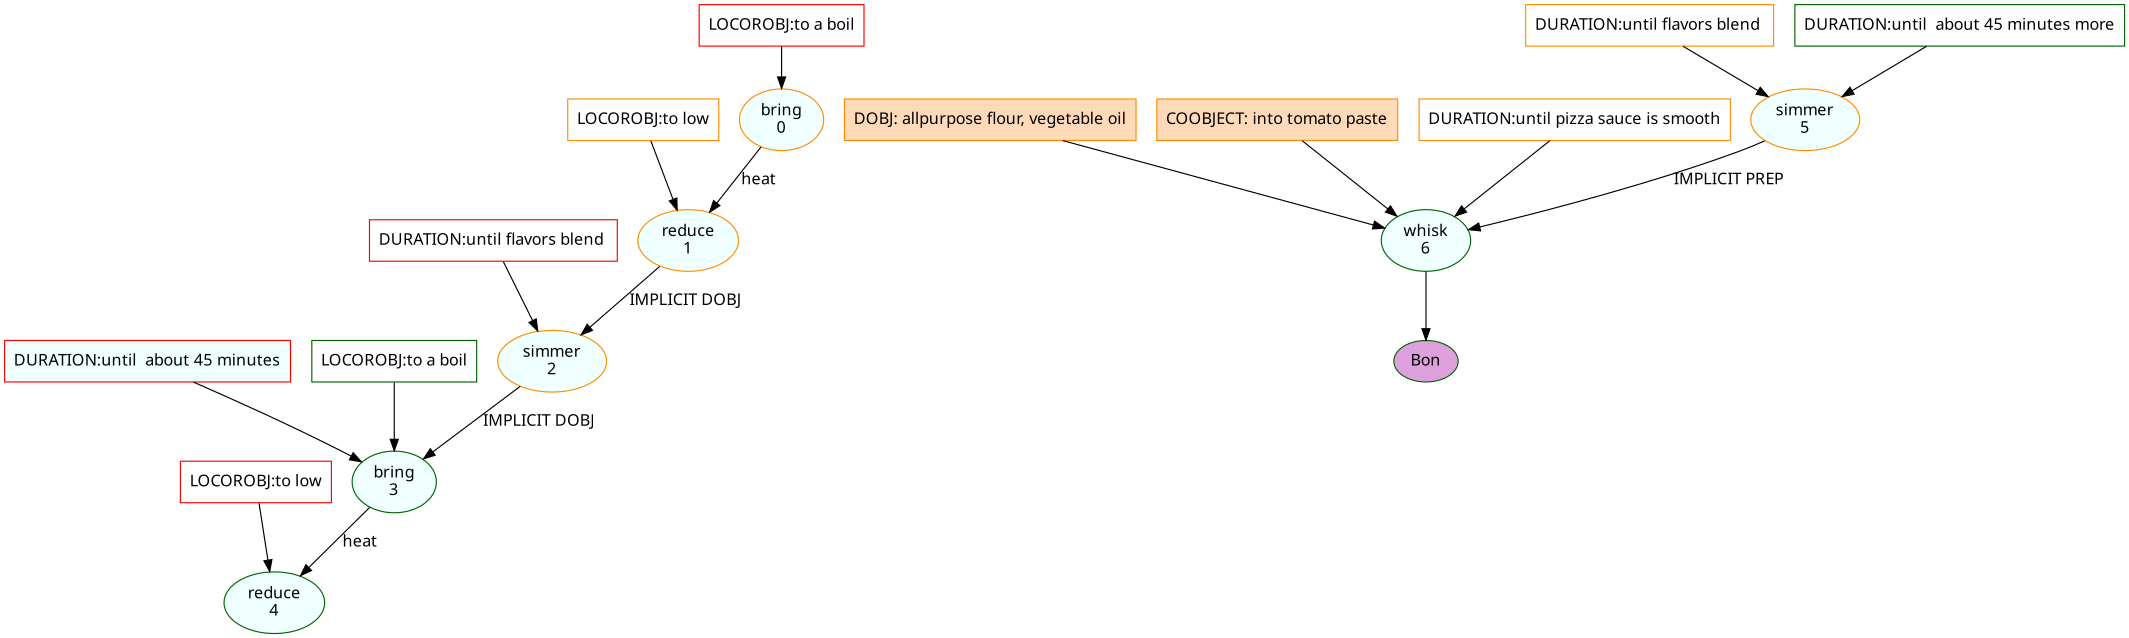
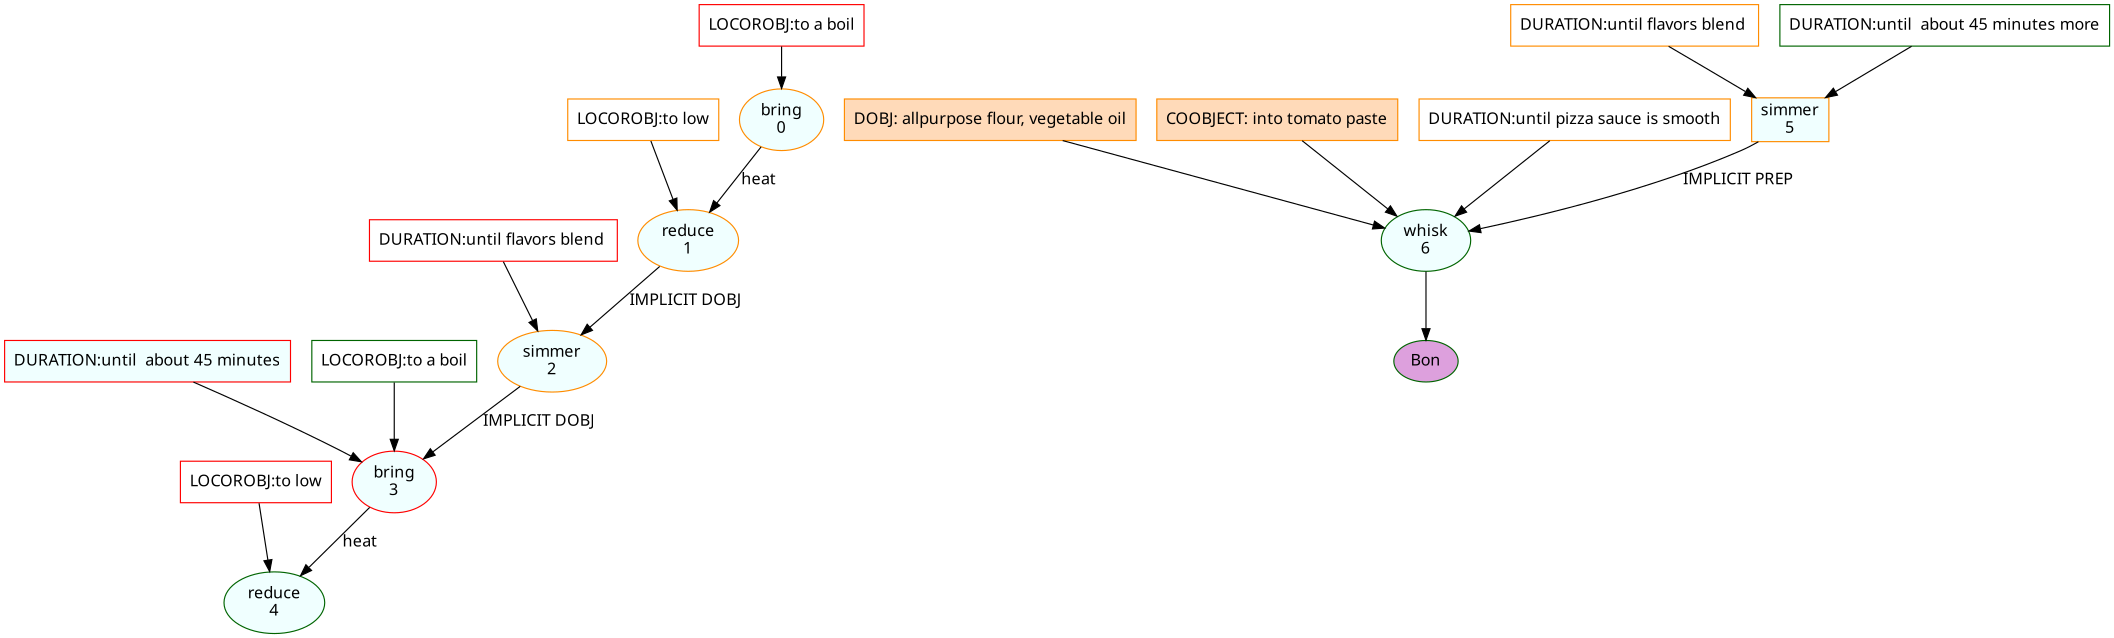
node "simmer 5": shape ellipse -> box
node "bring 3": color darkgreen -> red
